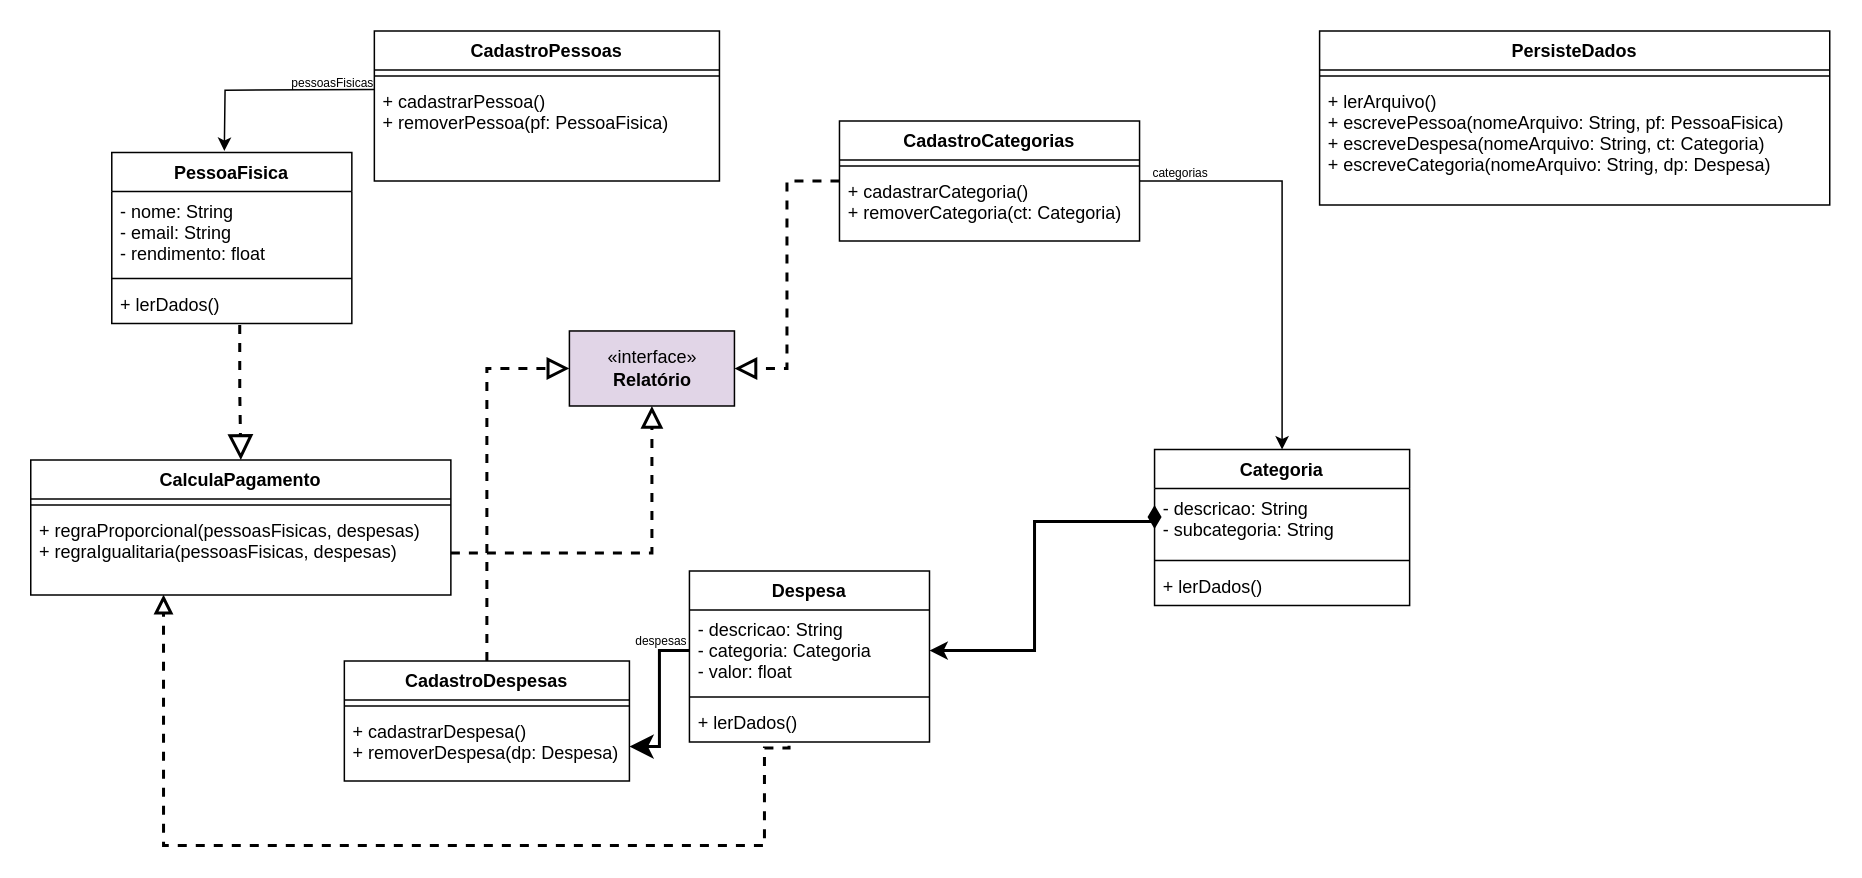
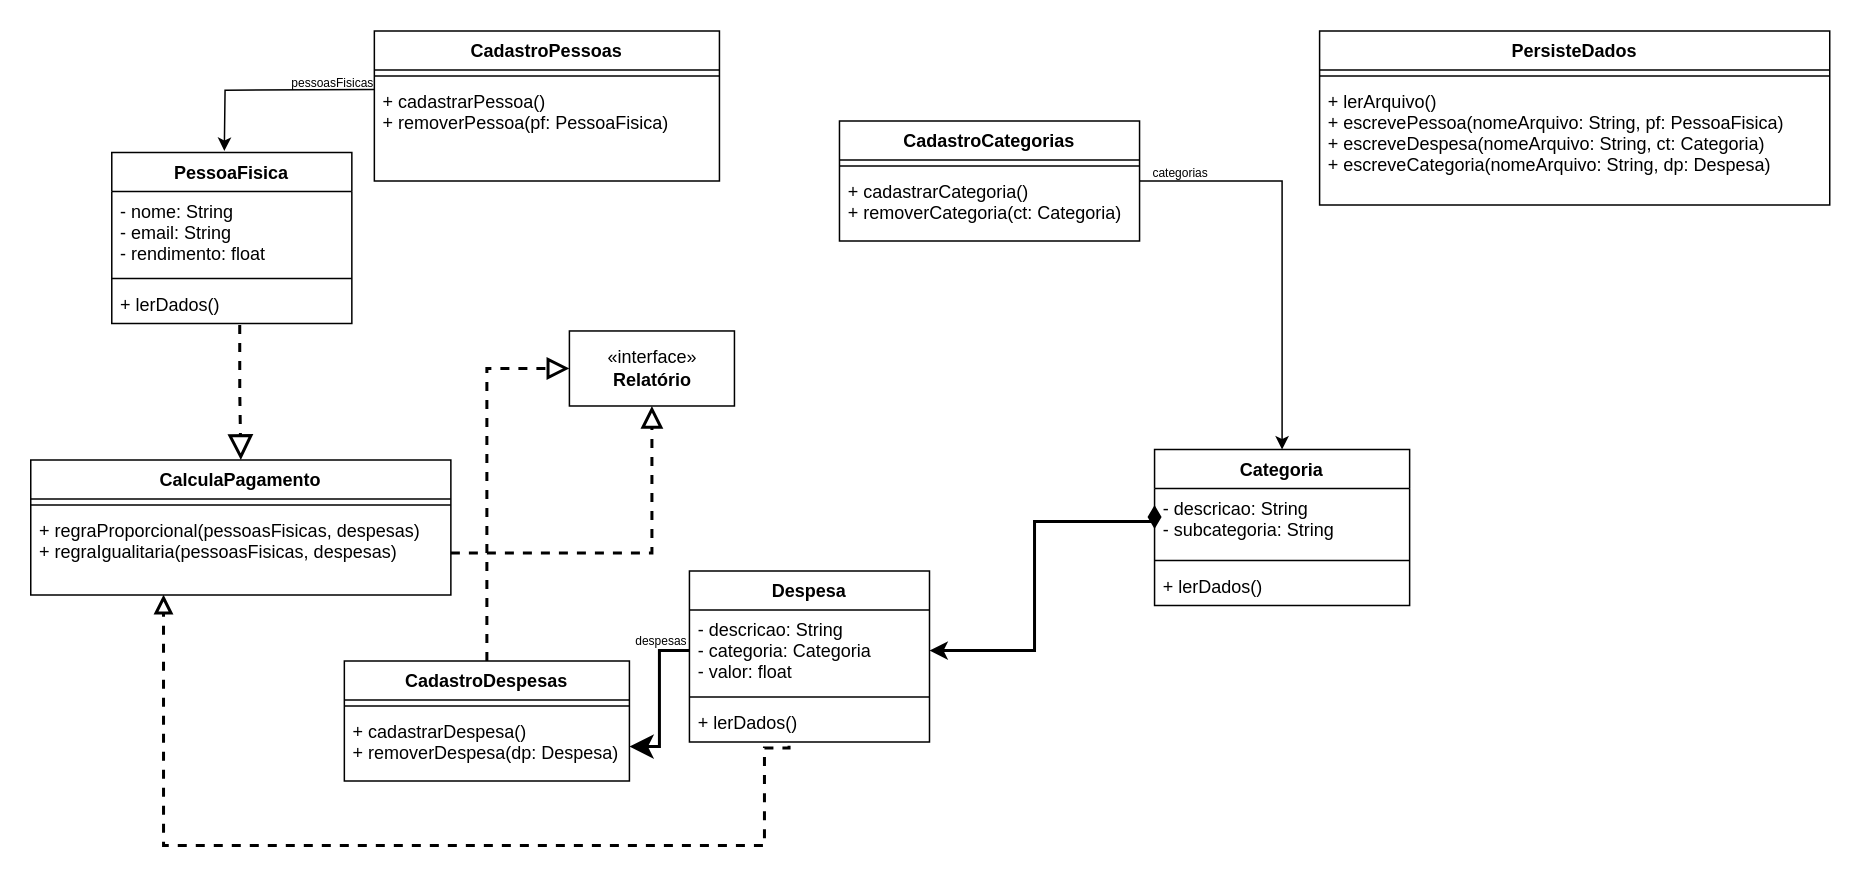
edge "CadastroCategorias" -> "«interface» Relatório": removed
node "«interface» Relatório": fillcolor #e1d5e7 -> #ffffff
